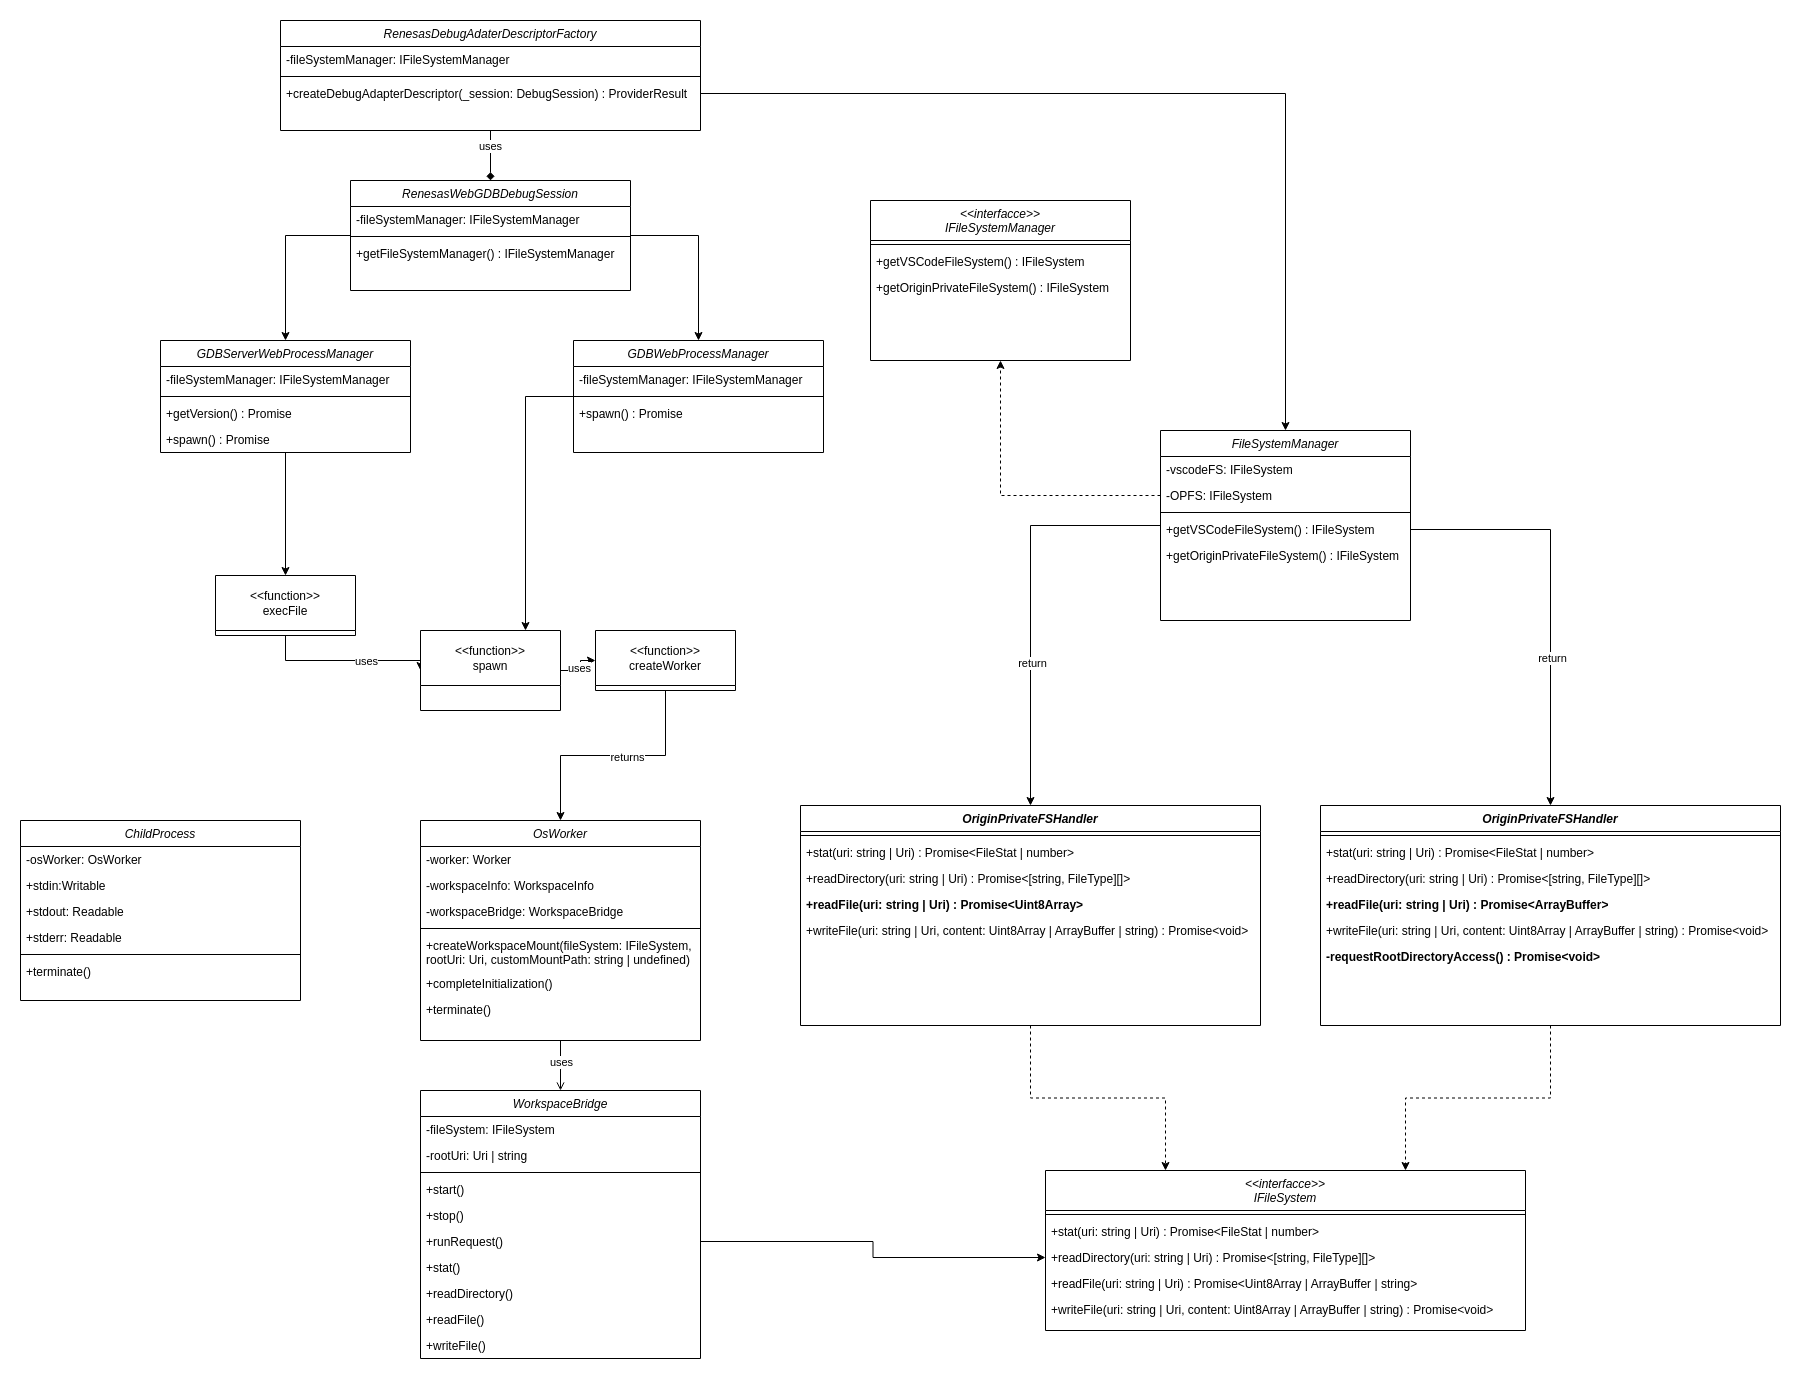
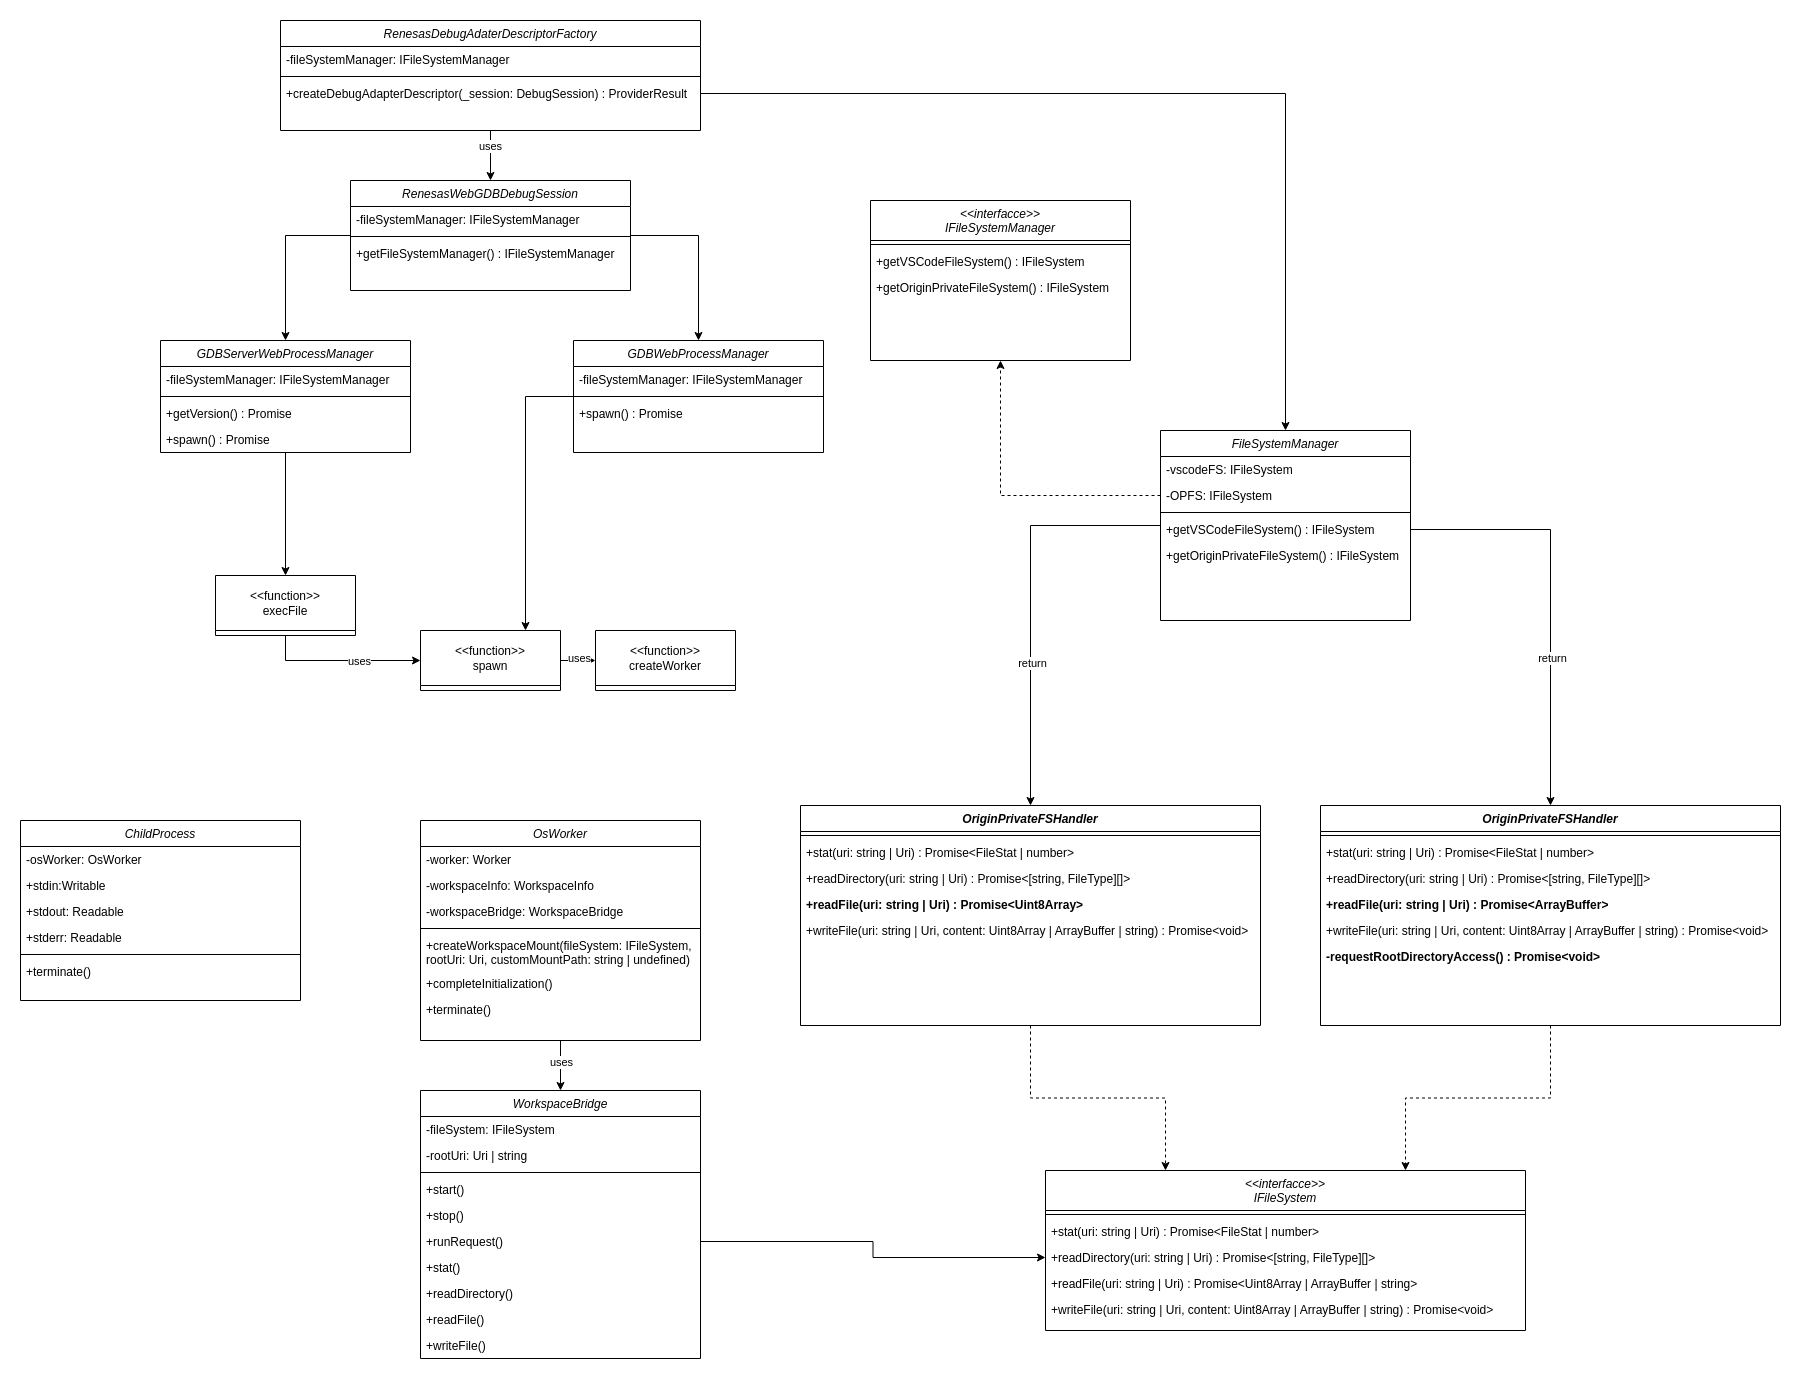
edge "RenesasDebugAdaterDescriptorFactory" -> "RenesasWebGDBDebugSession": arrowhead diamond -> classic
node "<<function>> spawn": size 140x80 -> 140x60
edge "<<function>> createWorker" -> "OsWorker": removed, label "returns"
edge "OsWorker" -> "WorkspaceBridge": arrowhead open -> classic
